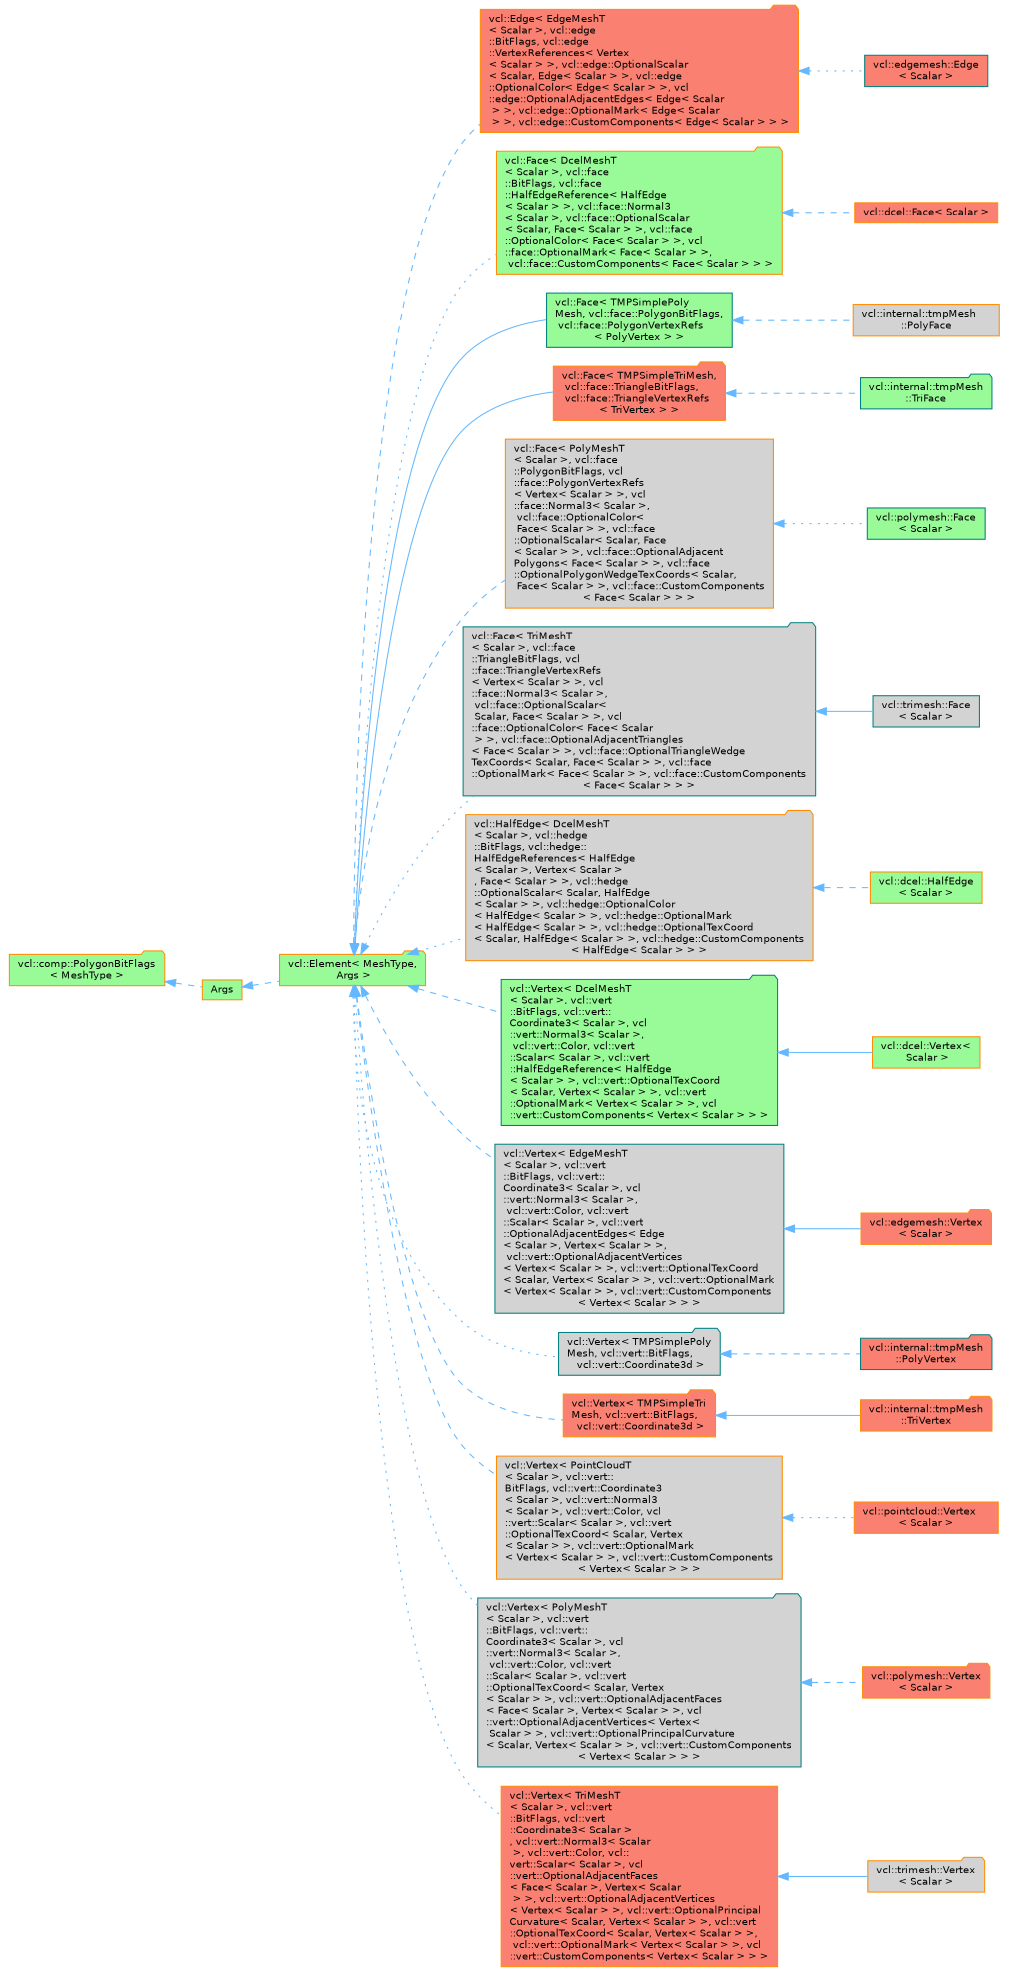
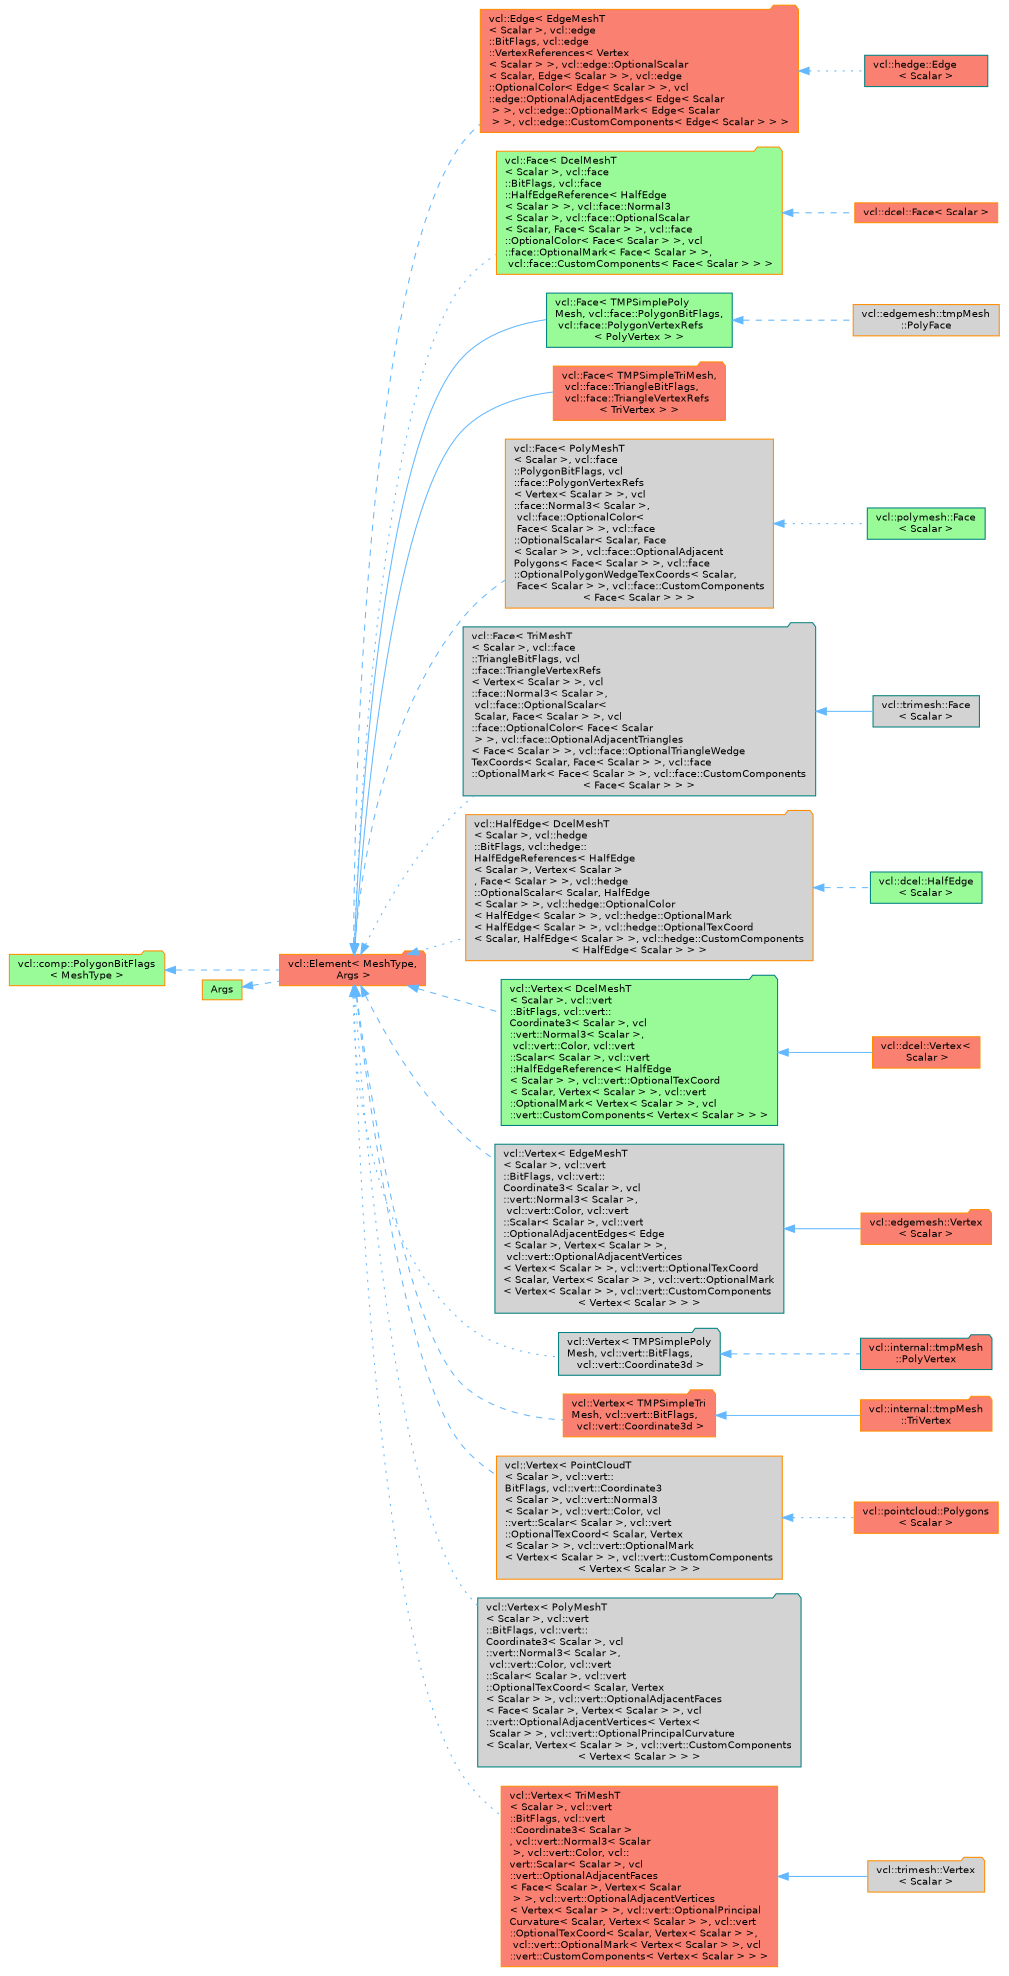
node "vcl::edgemesh::Edge < Scalar >": label "vcl::edgemesh::Edge < Scalar >" -> "vcl::hedge::Edge < Scalar >"
node "vcl::internal::tmpMesh ::PolyFace": label "vcl::internal::tmpMesh ::PolyFace" -> "vcl::edgemesh::tmpMesh ::PolyFace"
node "vcl::internal::tmpMesh ::TriFace": removed
node "vcl::dcel::HalfEdge < Scalar >": color darkorange -> teal
node "vcl::Element< MeshType, Args >": fillcolor palegreen -> salmon
edge "Args" -> "vcl::comp::PolygonBitFlags < MeshType >": now "vcl::Element< MeshType, Args >" -> "vcl::comp::PolygonBitFlags < MeshType >"
node "vcl::dcel::Vertex< Scalar >": fillcolor palegreen -> salmon
node "vcl::pointcloud::Vertex < Scalar >": label "vcl::pointcloud::Vertex < Scalar >" -> "vcl::pointcloud::Polygons < Scalar >"
node "vcl::polymesh::Vertex < Scalar >": removed
